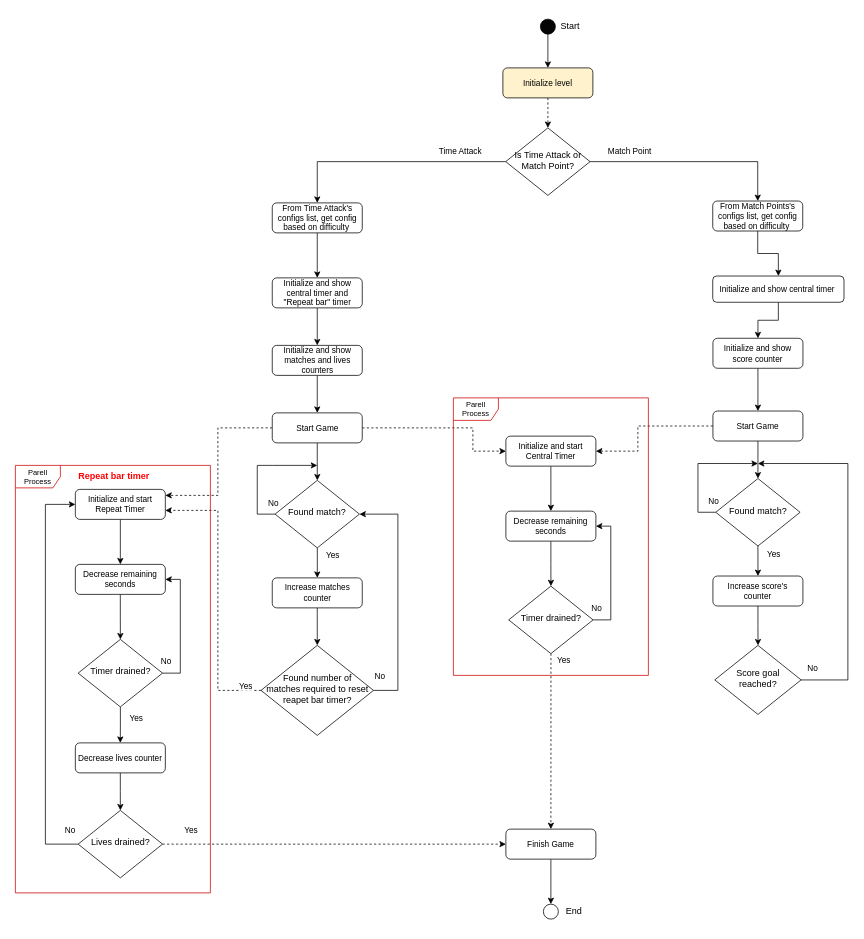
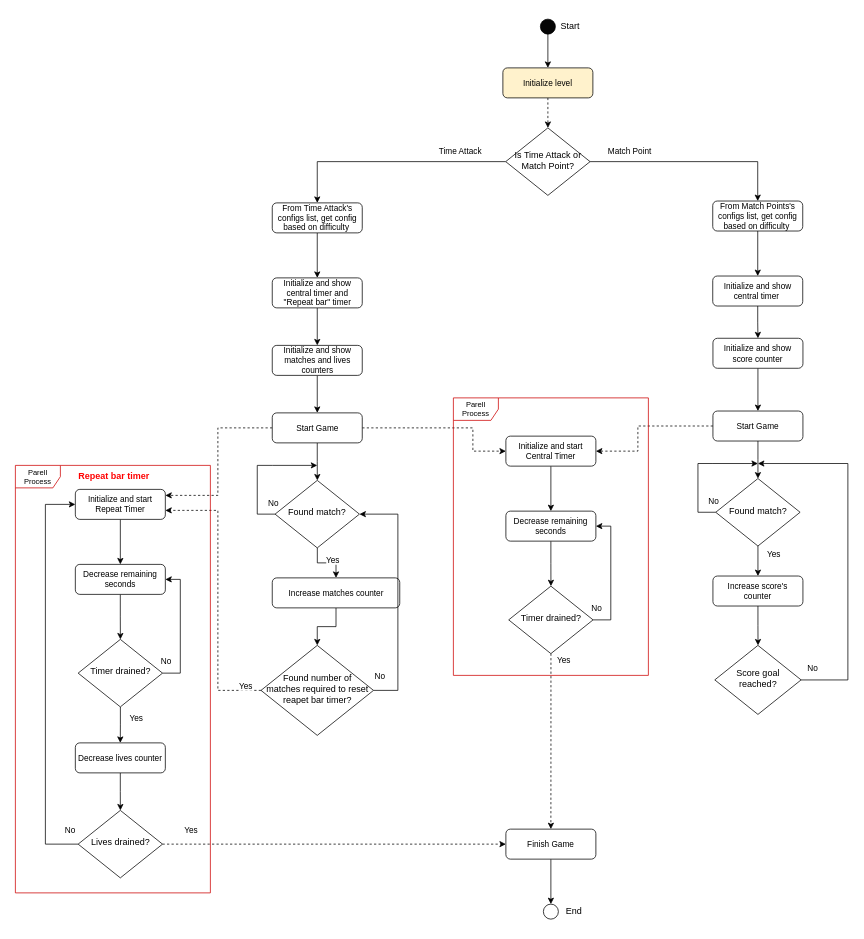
node "Initialize and show central timer": size 131x26 -> 90x30
node "Increase matches counter": size 90x30 -> 128x30
